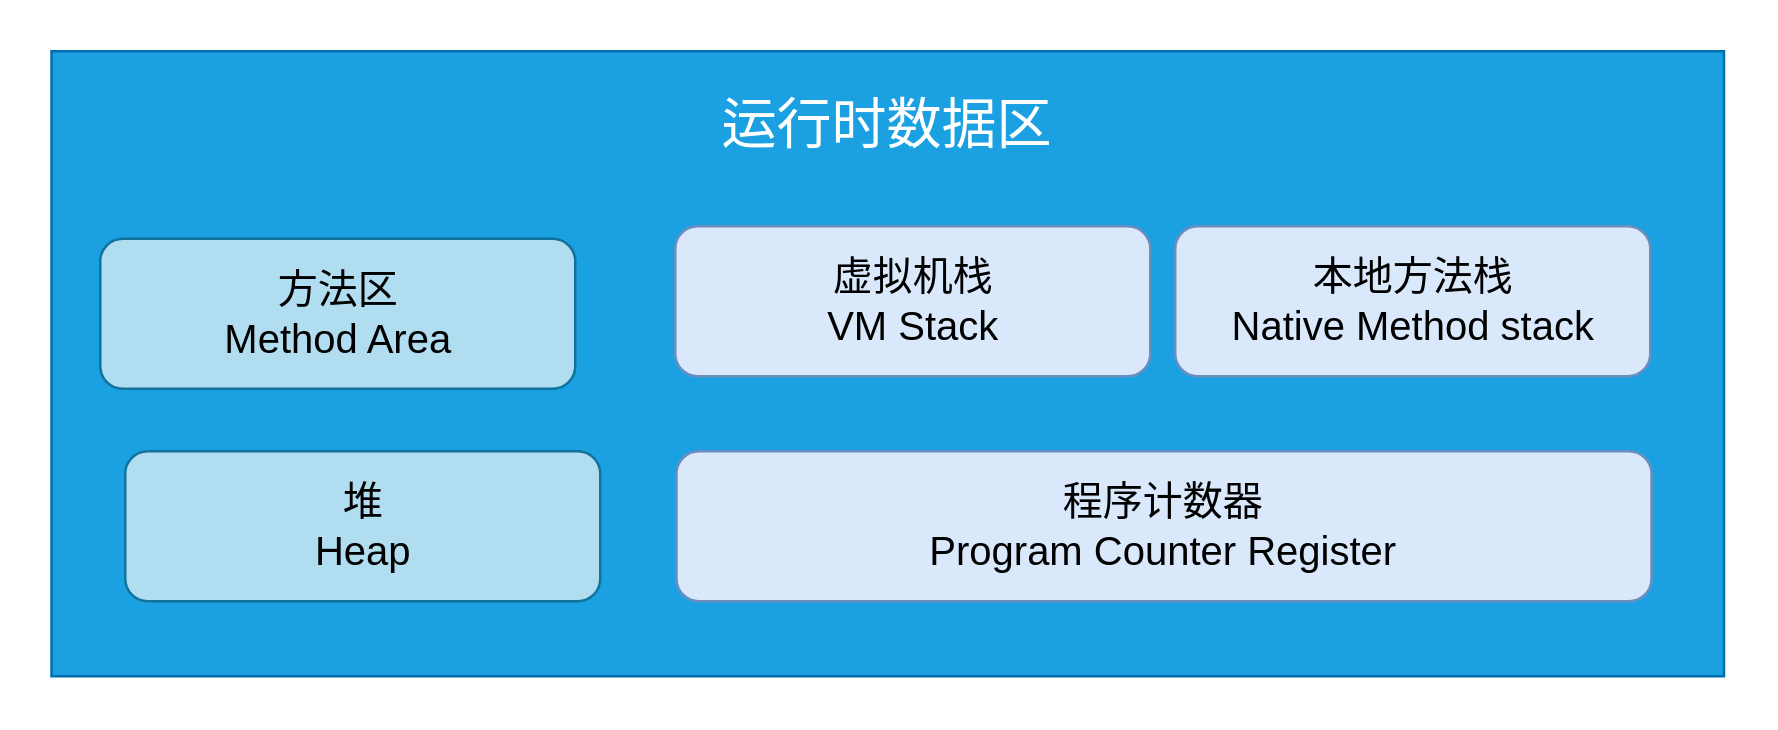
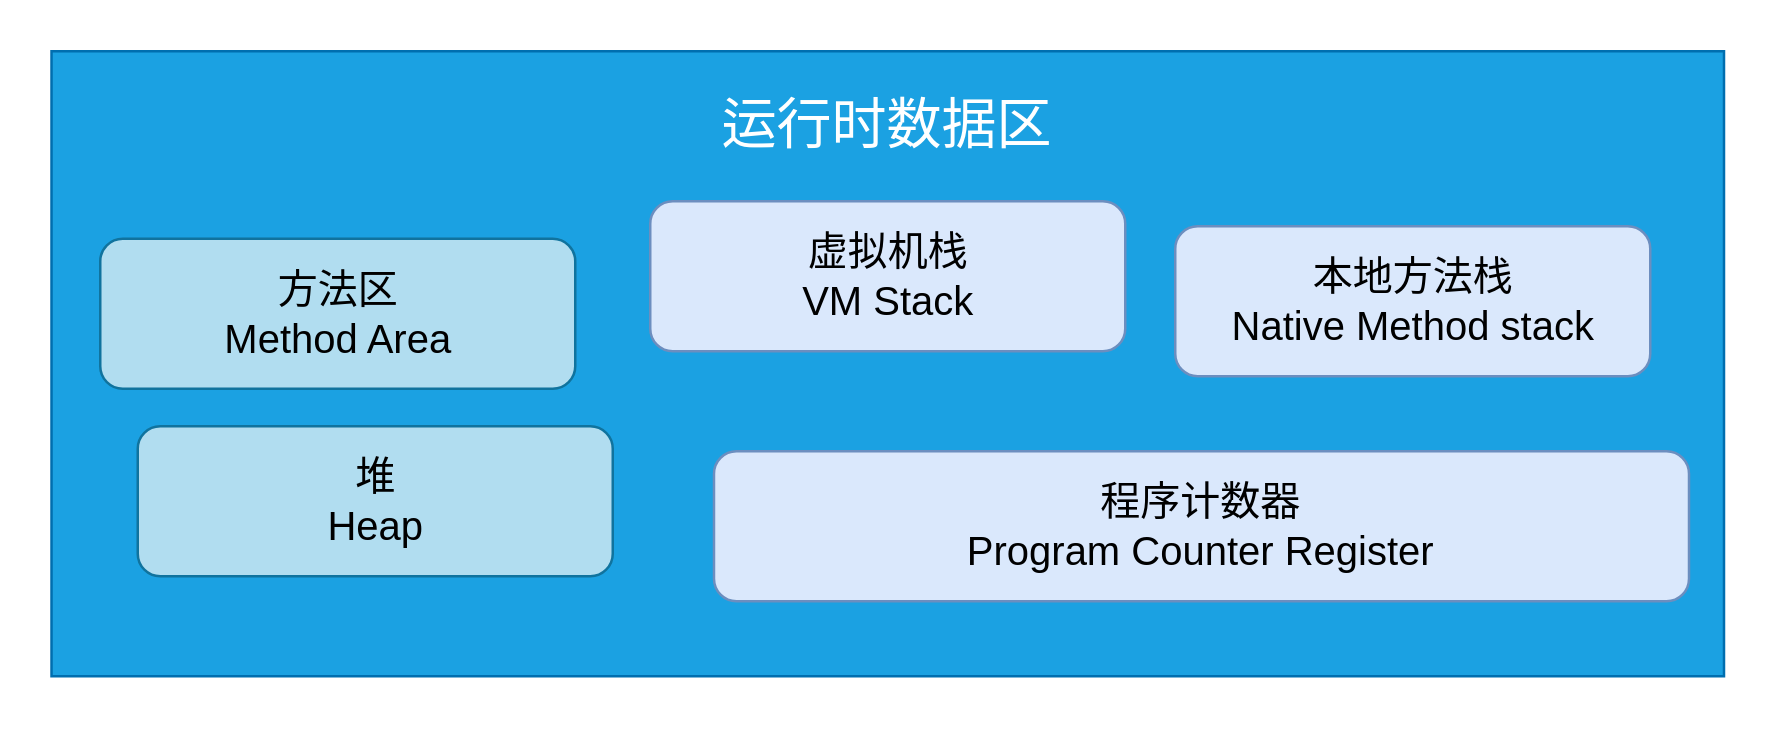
node "虚拟机栈 VM Stack": moved (913, 301) -> (888, 276)
node "堆Heap": moved (363, 526) -> (375, 501)
node "程序计数器 Program Counter Register": moved (1164, 526) -> (1201, 526)
